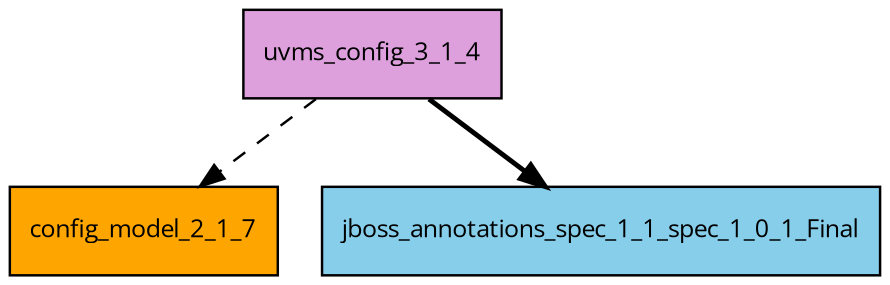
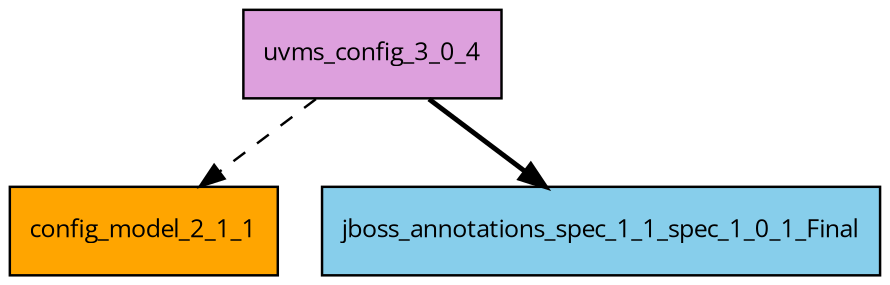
node "uvms_config_3_1_4": label "uvms_config_3_1_4" -> "uvms_config_3_0_4"
node "config_model_2_1_7": label "config_model_2_1_7" -> "config_model_2_1_1"
